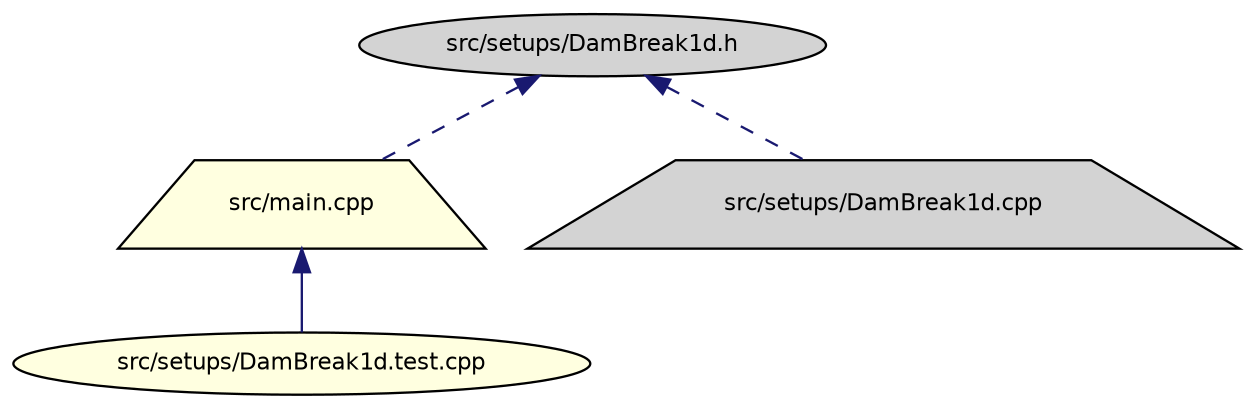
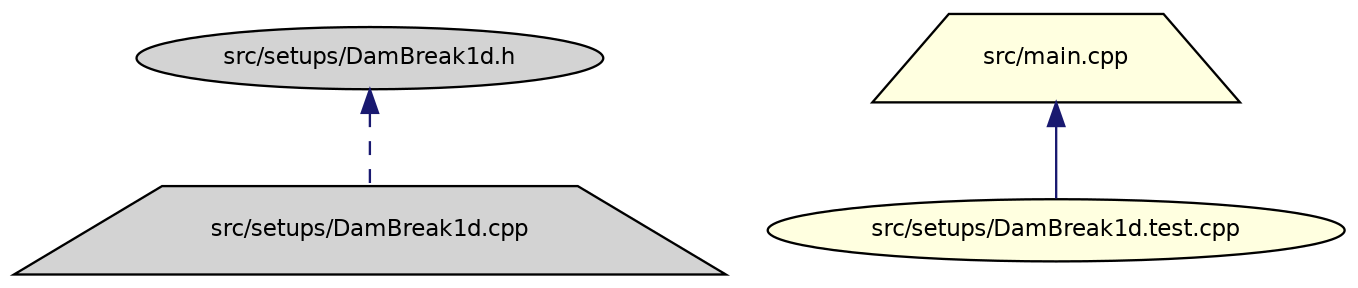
edge "src/main.cpp" -> "src/setups/DamBreak1d.h": removed
